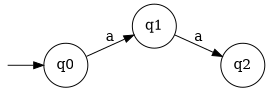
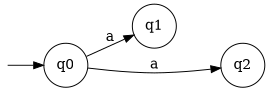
edge "q1" -> "q2": now "q0" -> "q2"
